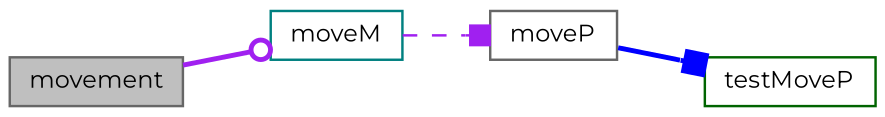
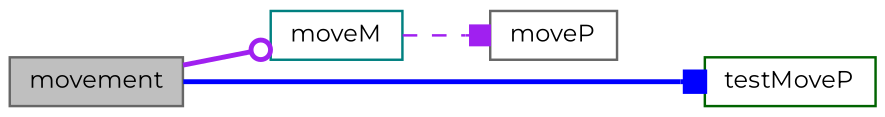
edge "moveP" -> "testMoveP": now "movement" -> "testMoveP"
